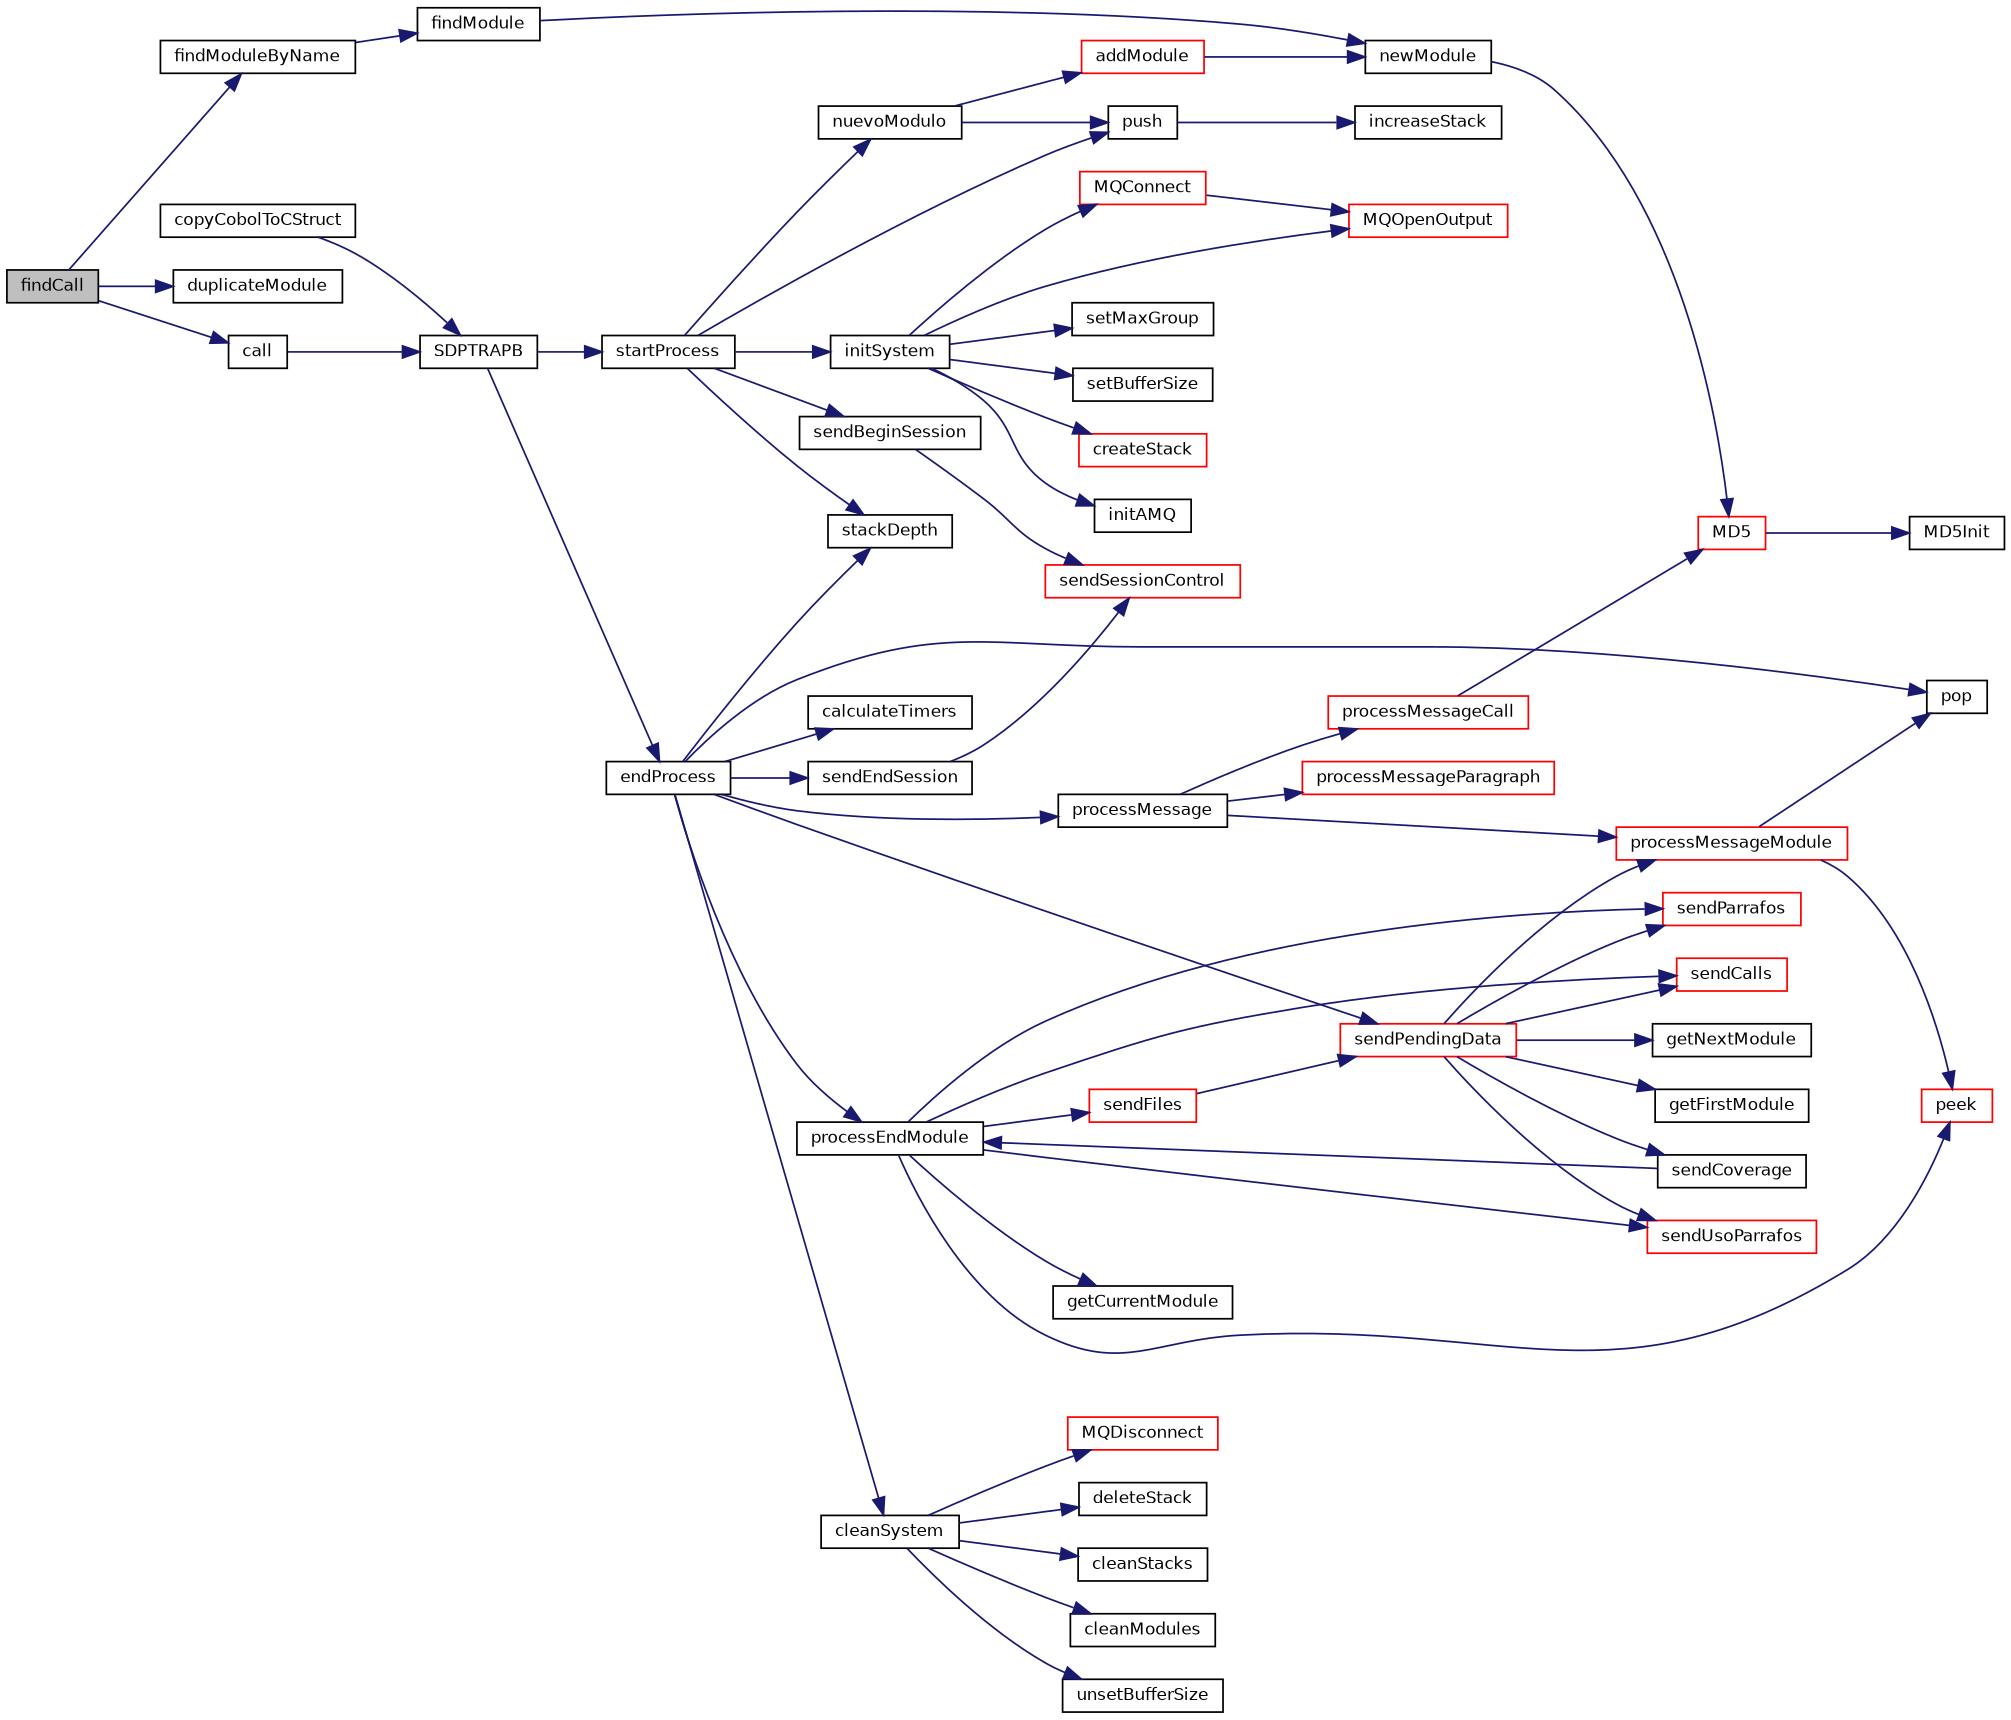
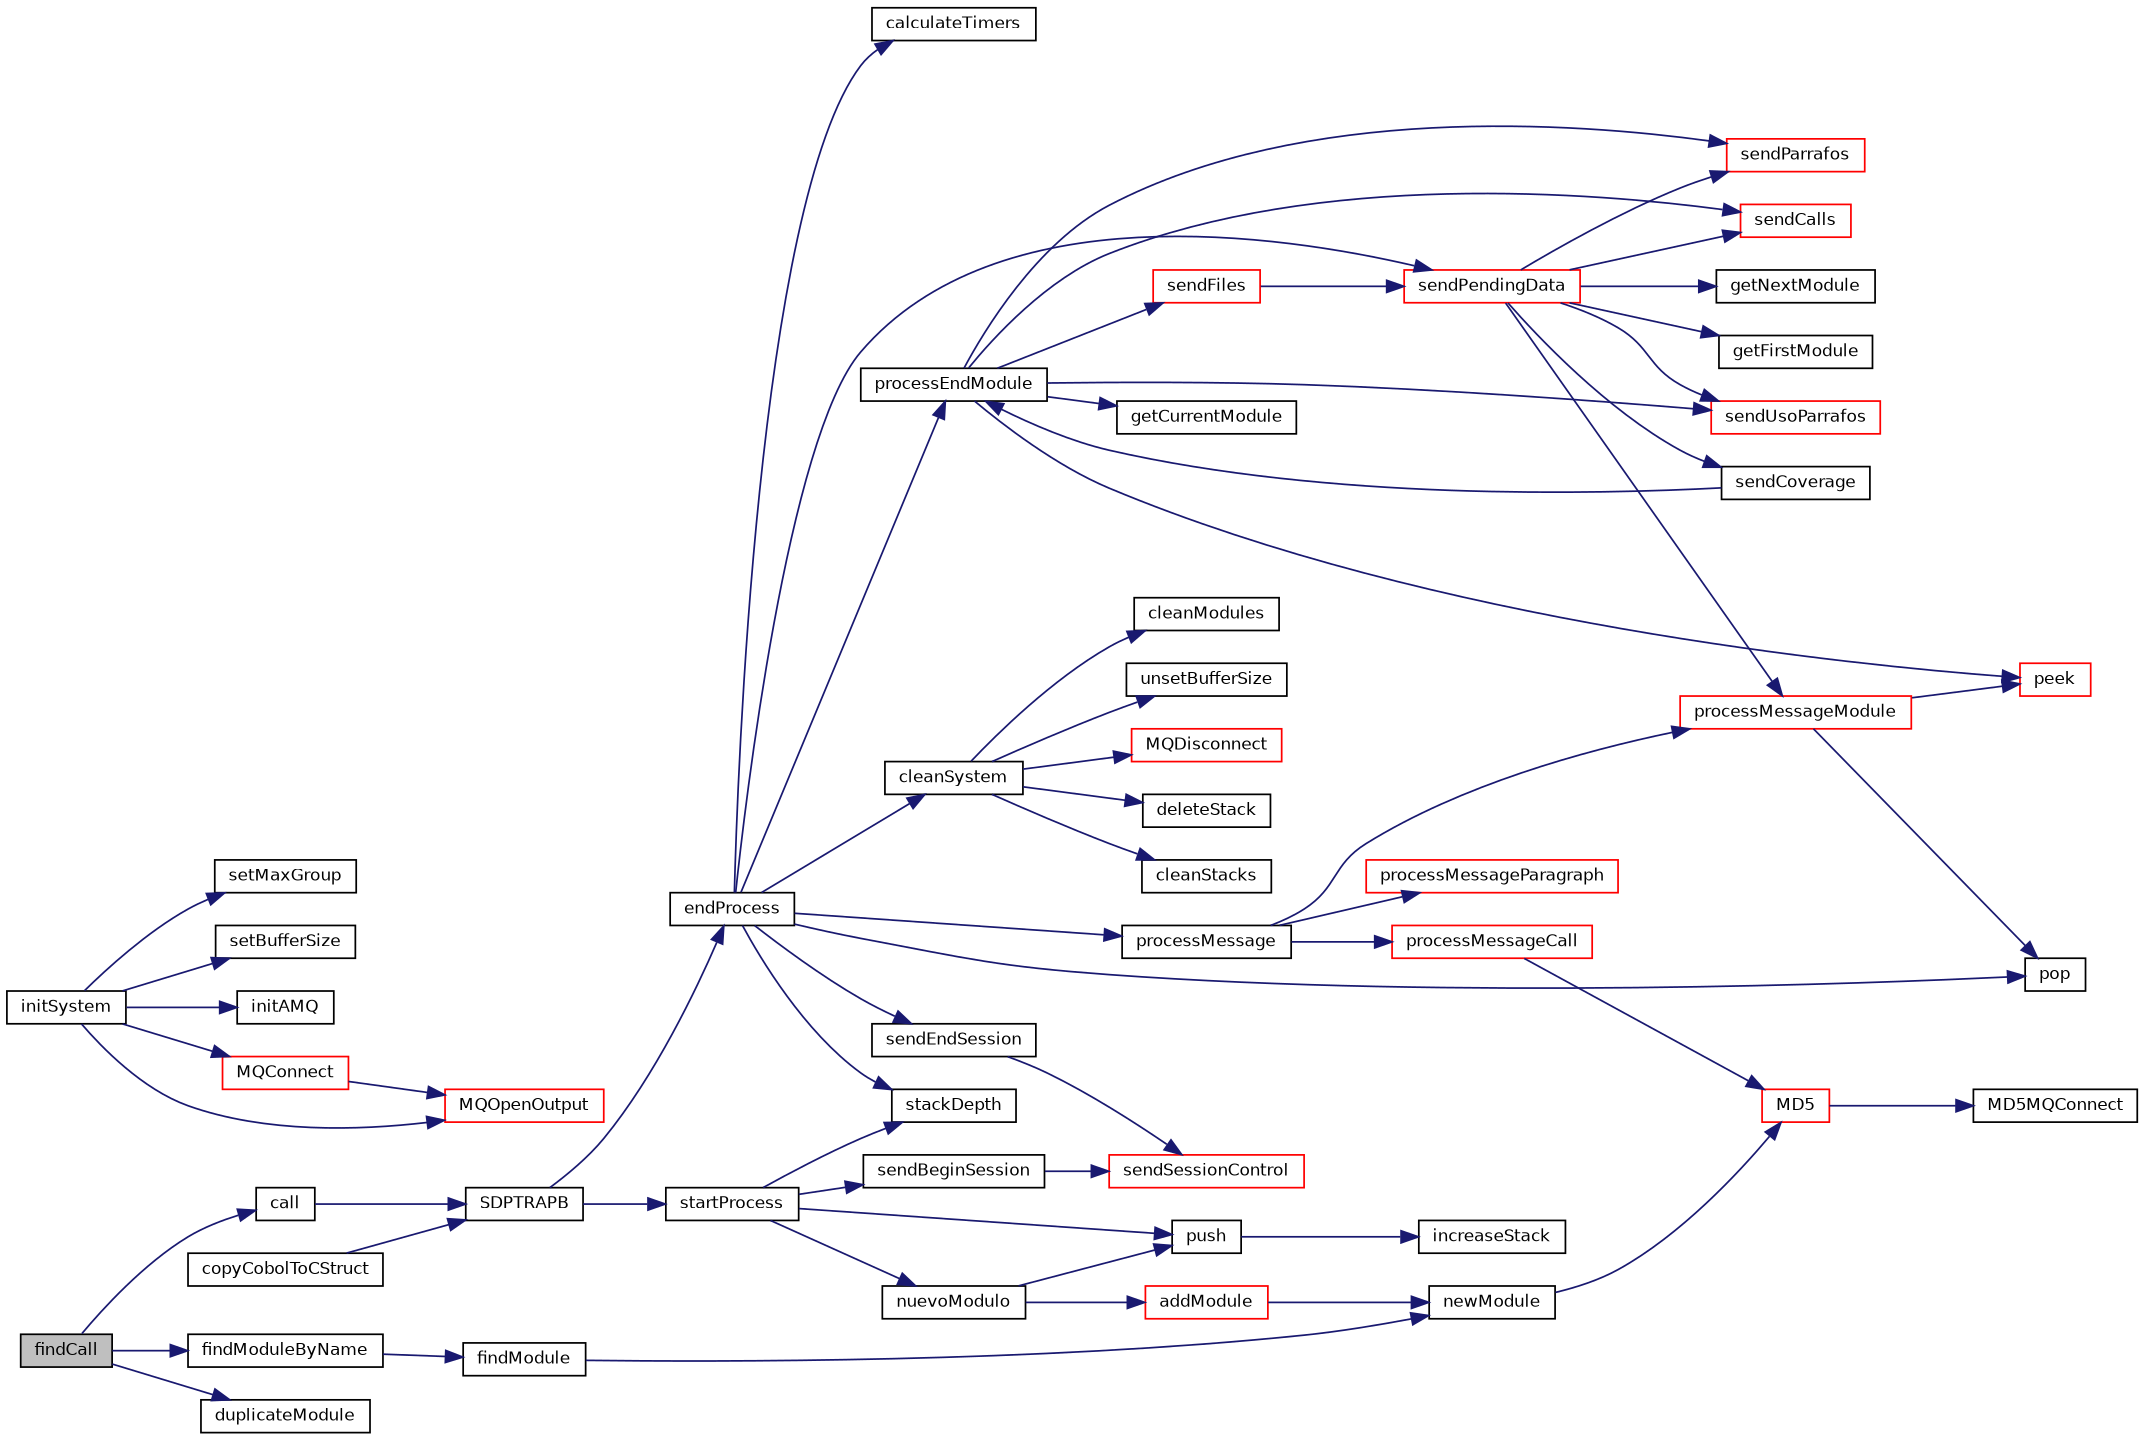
edge "startProcess" -> "initSystem": removed
node "createStack": removed
node "MD5Init": label "MD5Init" -> "MD5MQConnect"
